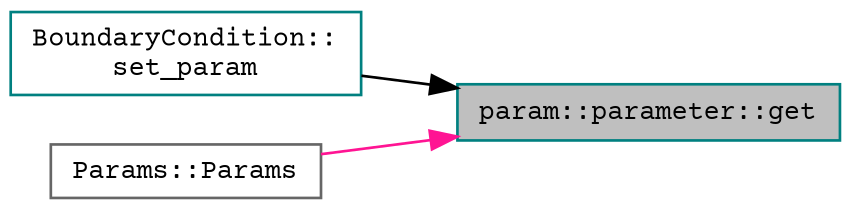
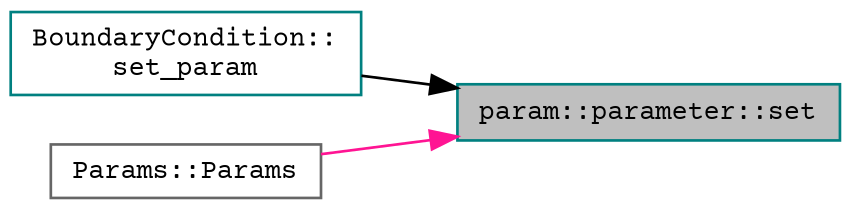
node "param::parameter::get": label "param::parameter::get" -> "param::parameter::set"
